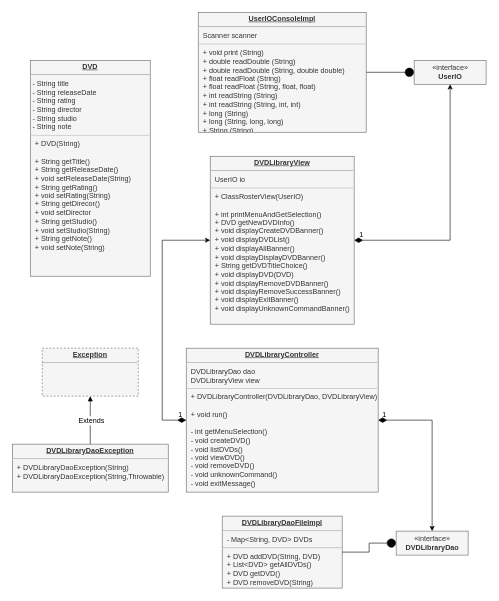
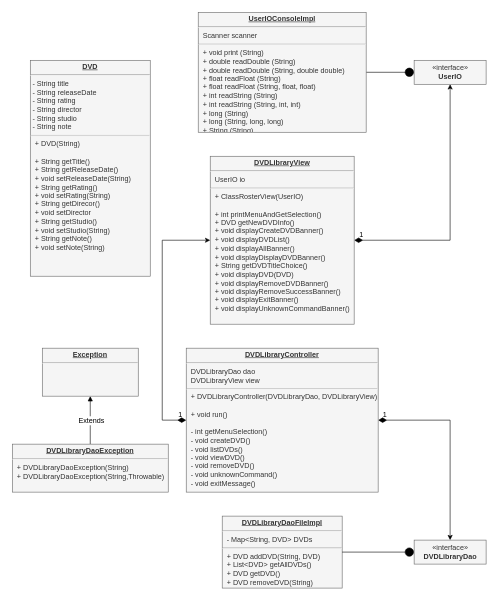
node "Exception": style dashed -> solid
node "«interface» DVDLibraryDao": moved (432, 543) -> (450, 552)
